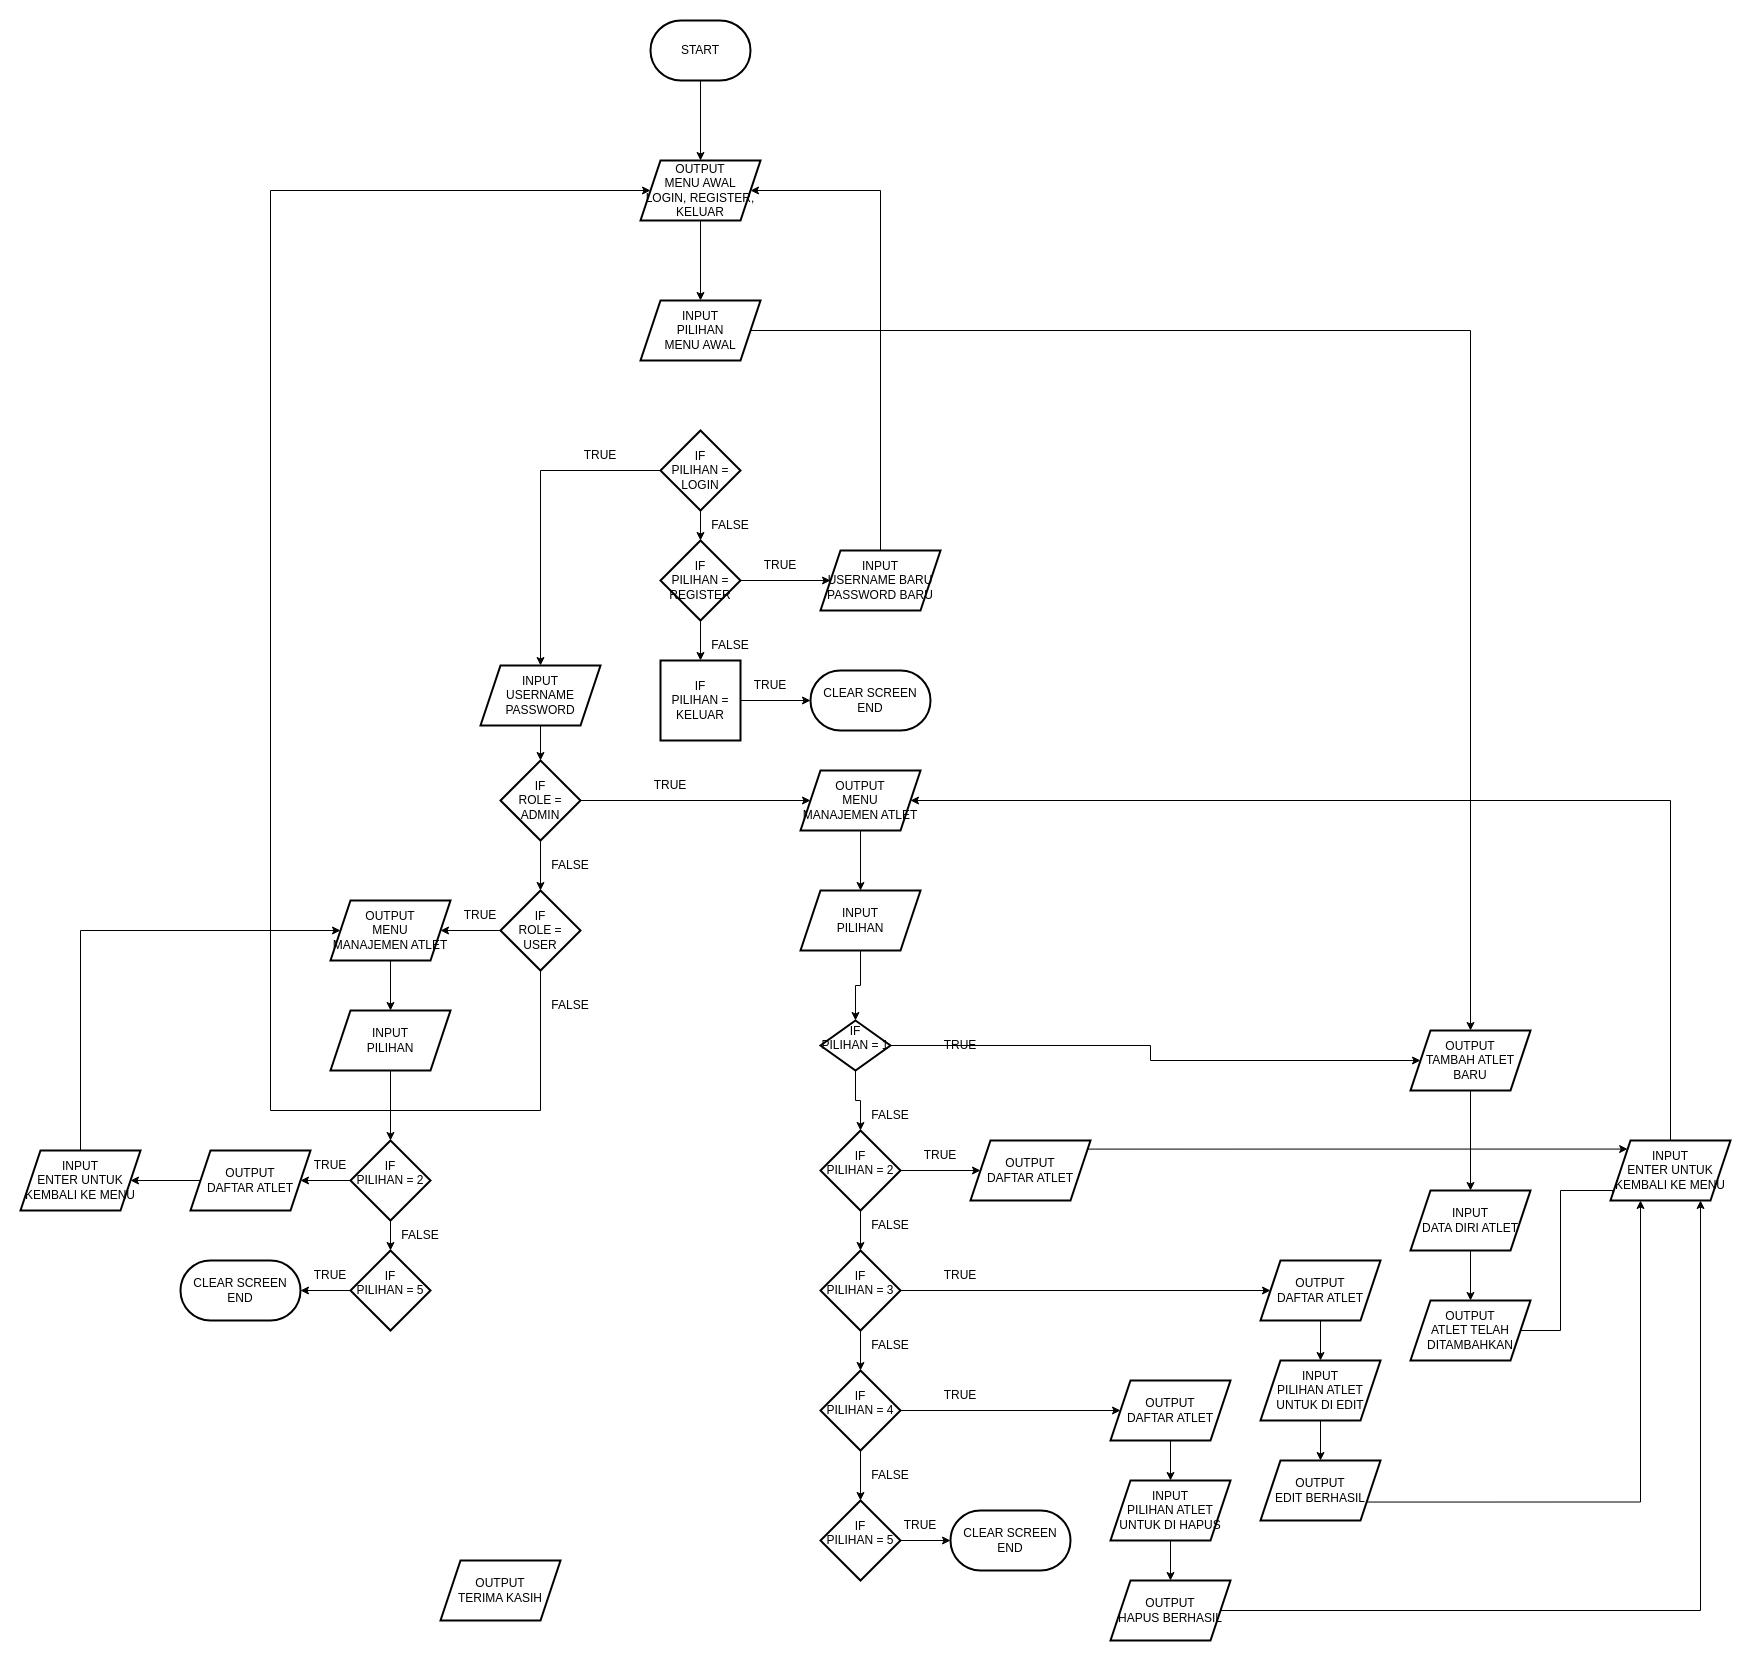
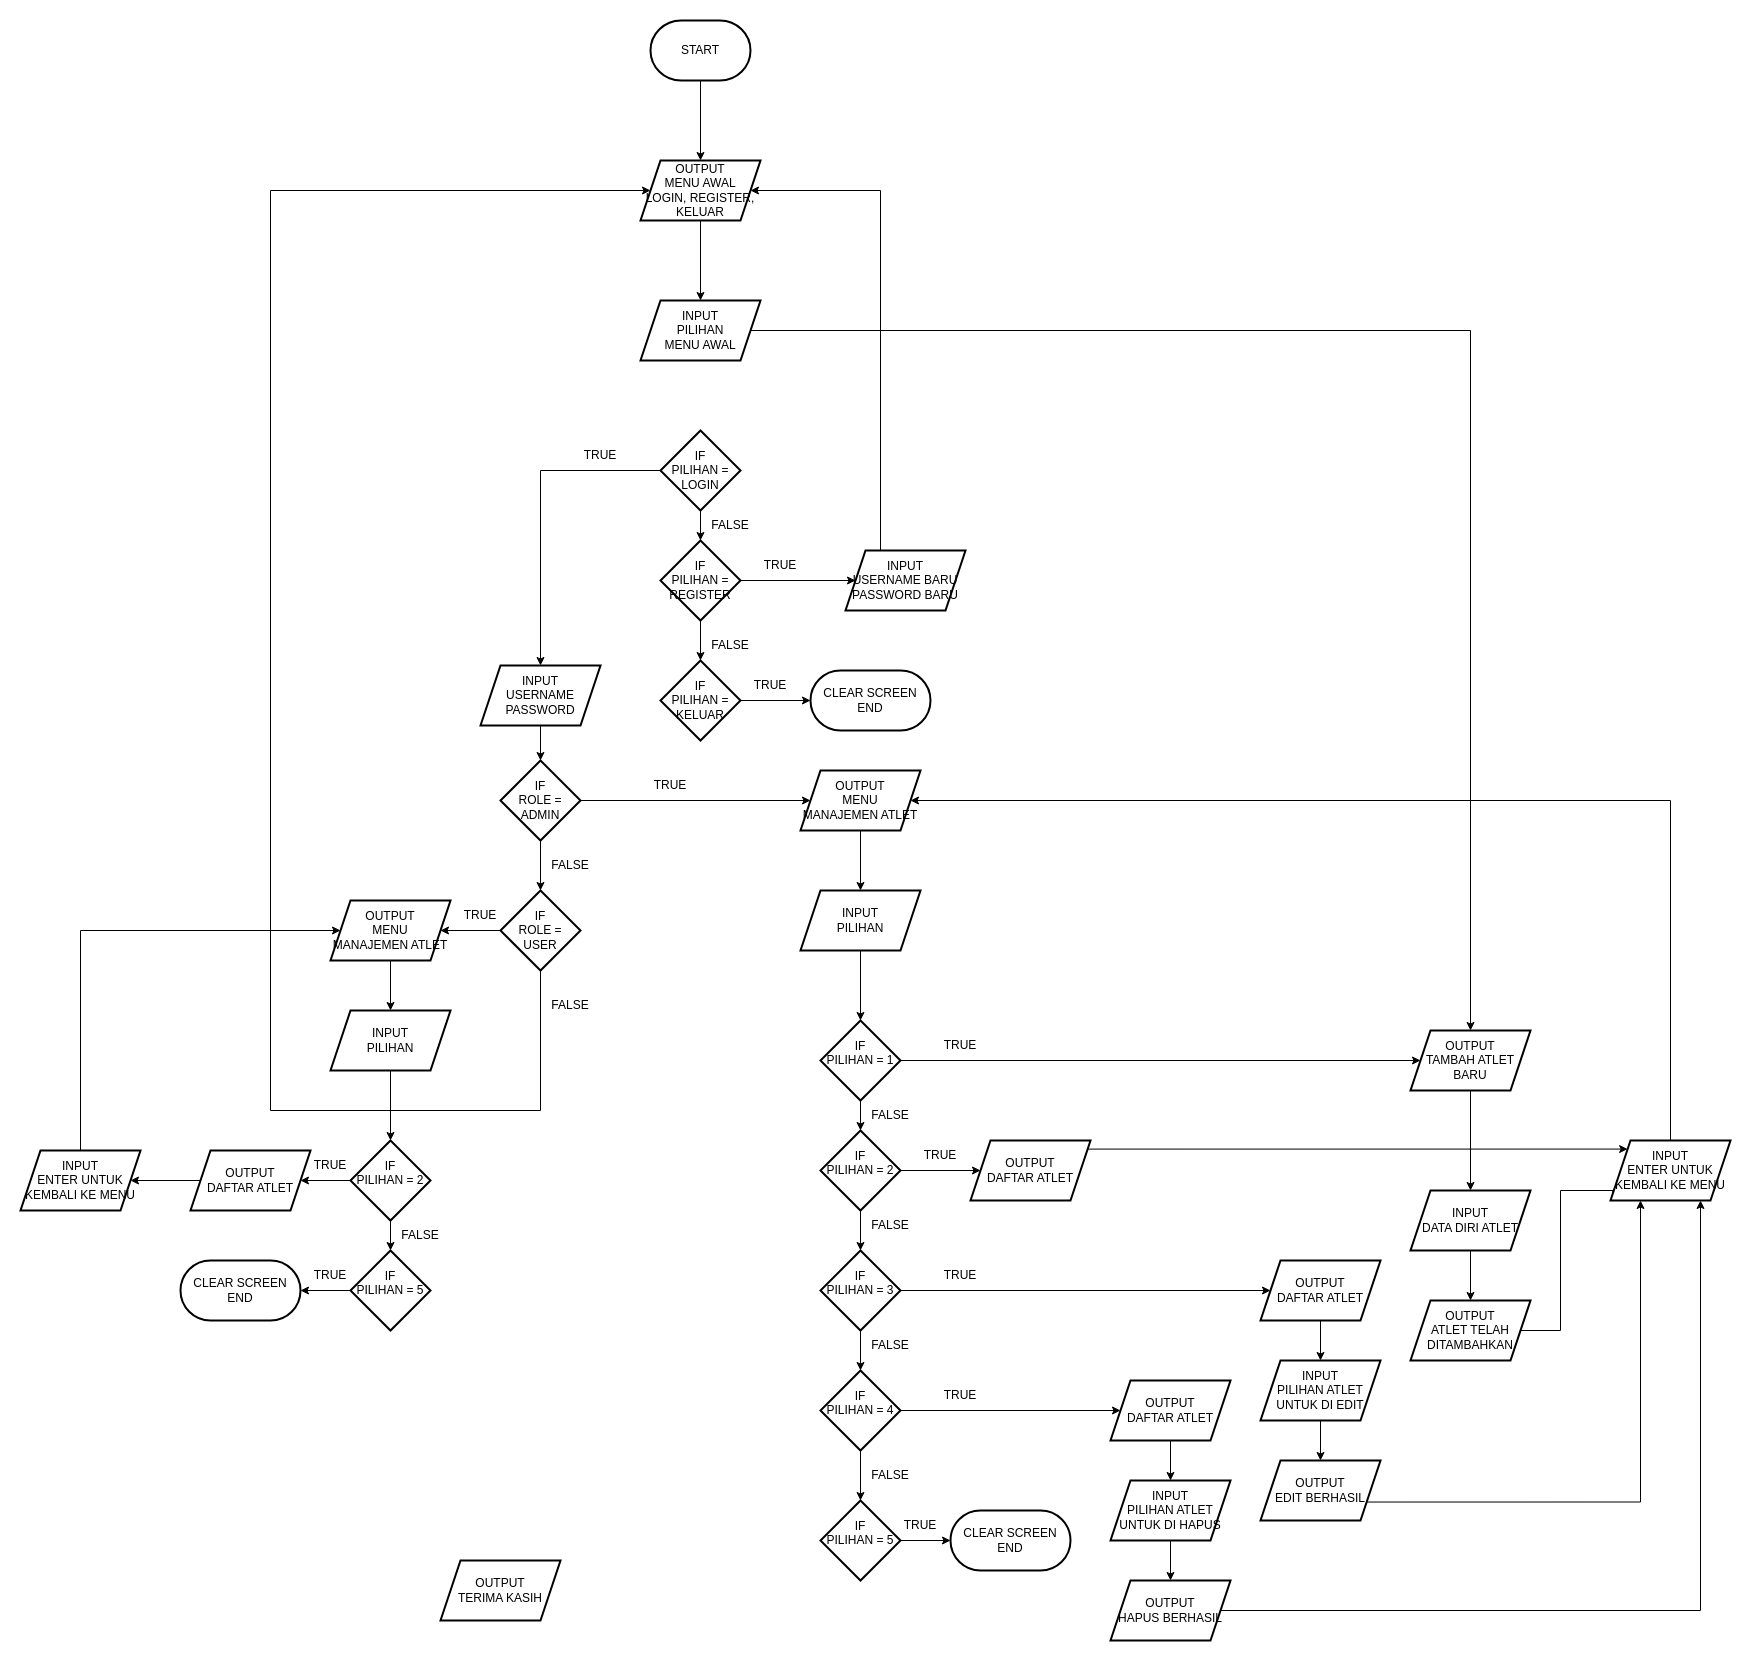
node "INPUT USERNAME BARU PASSWORD BARU": moved (881, 581) -> (906, 581)
node "IF PILIHAN = KELUAR": shape rectangle -> diamond
node "IF PILIHAN = 1": size 70x50 -> 80x80
